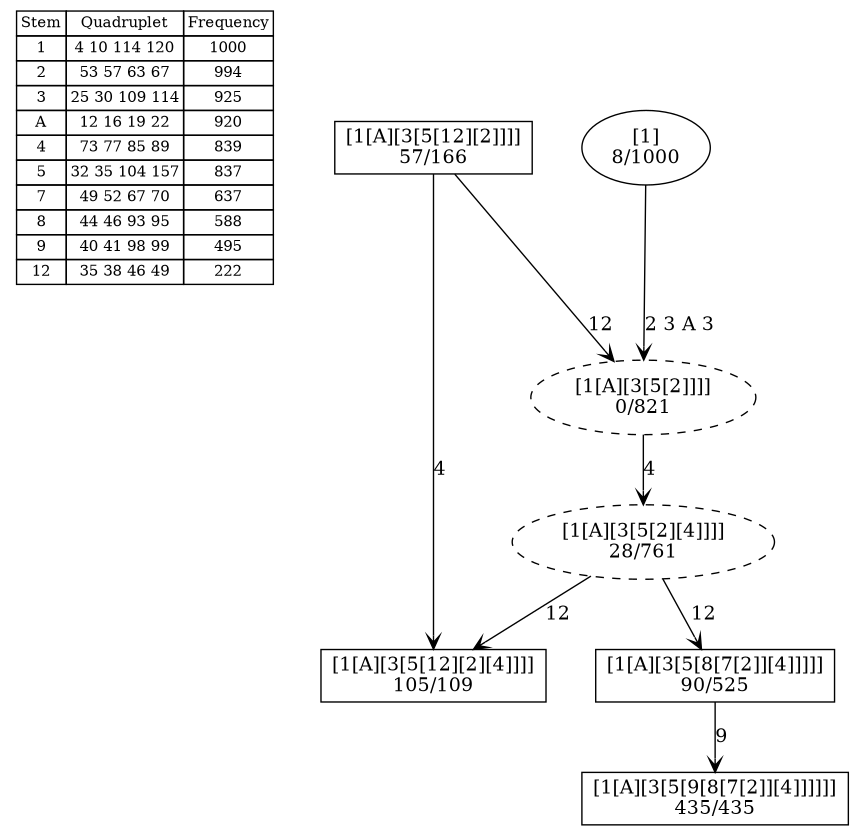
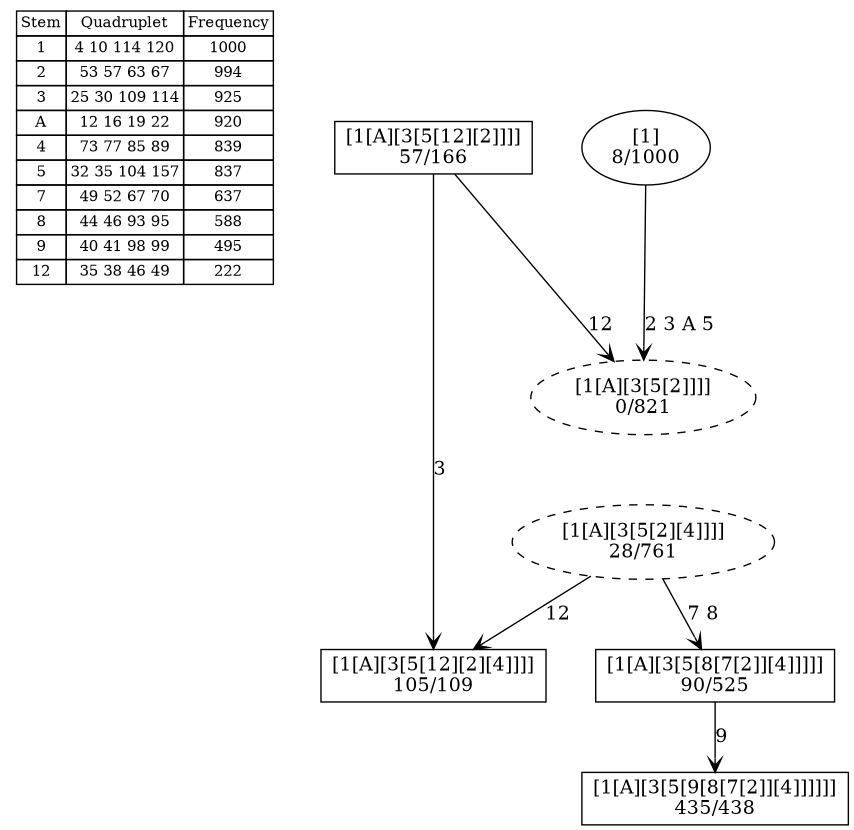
edge "[1] 8/1000" -> "[1[A][3[5[2]]]] 0/821": label "2 3 A 3 " -> "2 3 A 5 "
edge "[1[A][3[5[2]]]] 0/821" -> "[1[A][3[5[2][4]]]] 28/761": removed, label "4"
edge "[1[A][3[5[12][2]]]] 57/166" -> "[1[A][3[5[12][2][4]]]] 105/109": label "4 " -> "3 "
edge "[1[A][3[5[2][4]]]] 28/761" -> "[1[A][3[5[8[7[2]][4]]]]] 90/525": label "12 " -> "7 8 "
node "[1[A][3[5[9[8[7[2]][4]]]]]] 435/435": label "[1[A][3[5[9[8[7[2]][4]]]]]] 435/435" -> "[1[A][3[5[9[8[7[2]][4]]]]]] 435/438"
